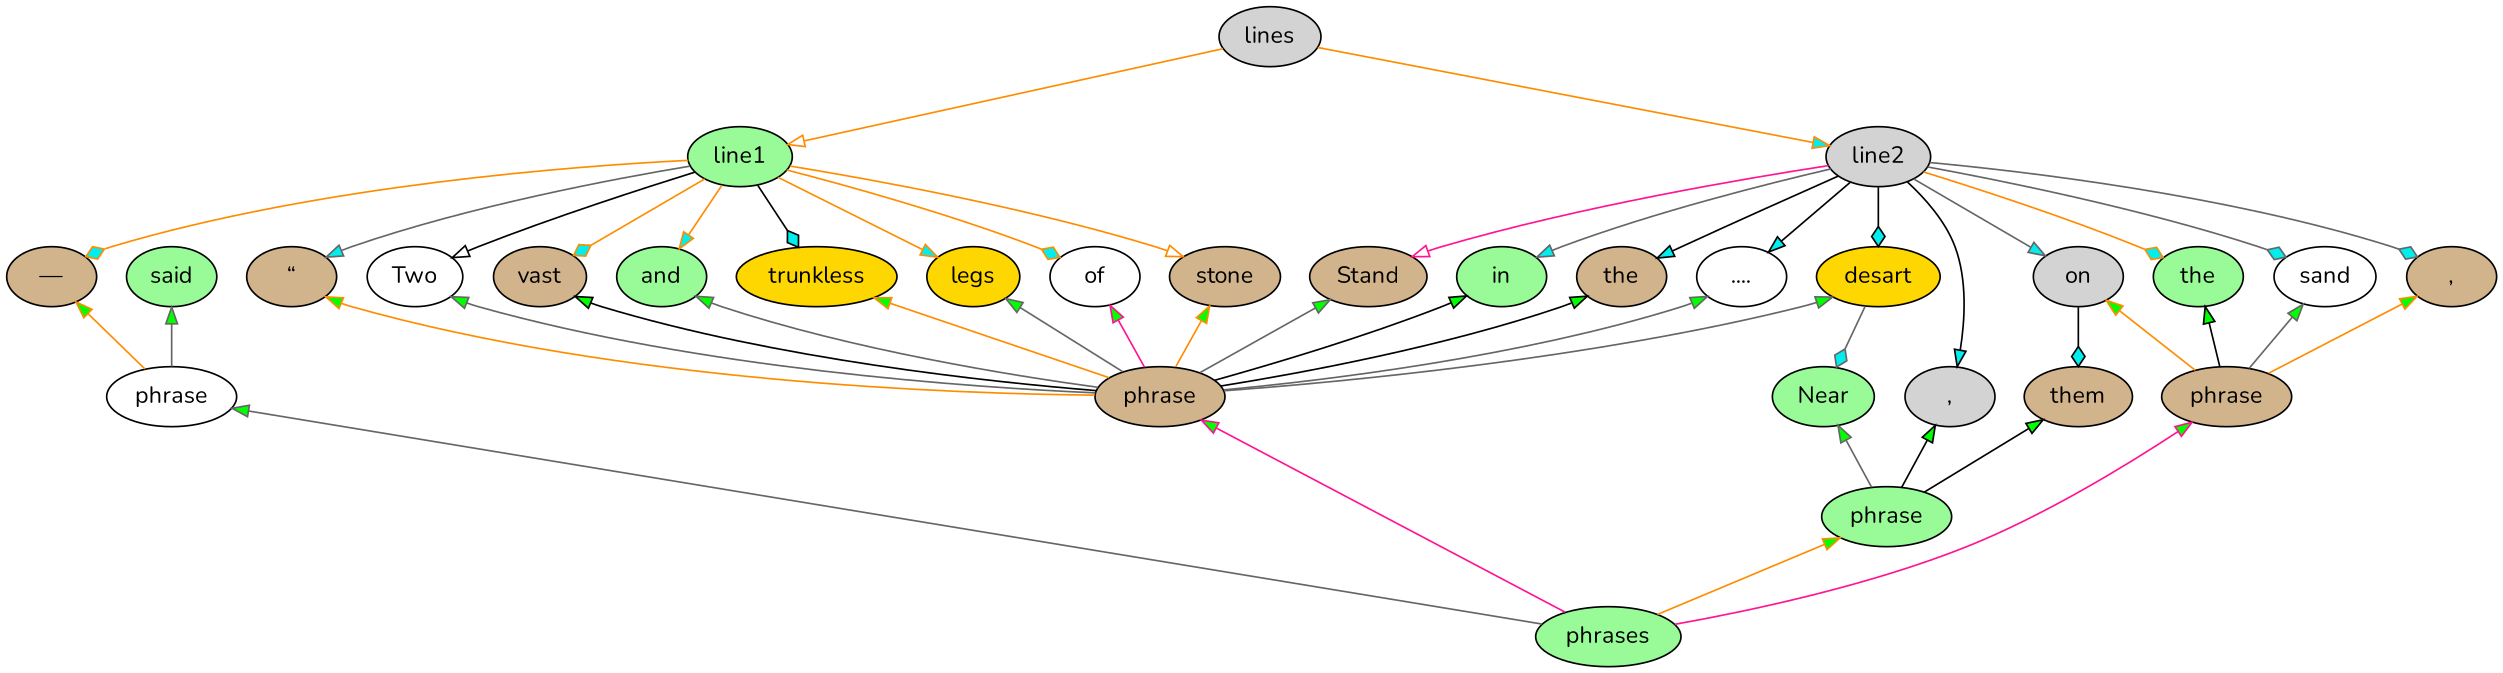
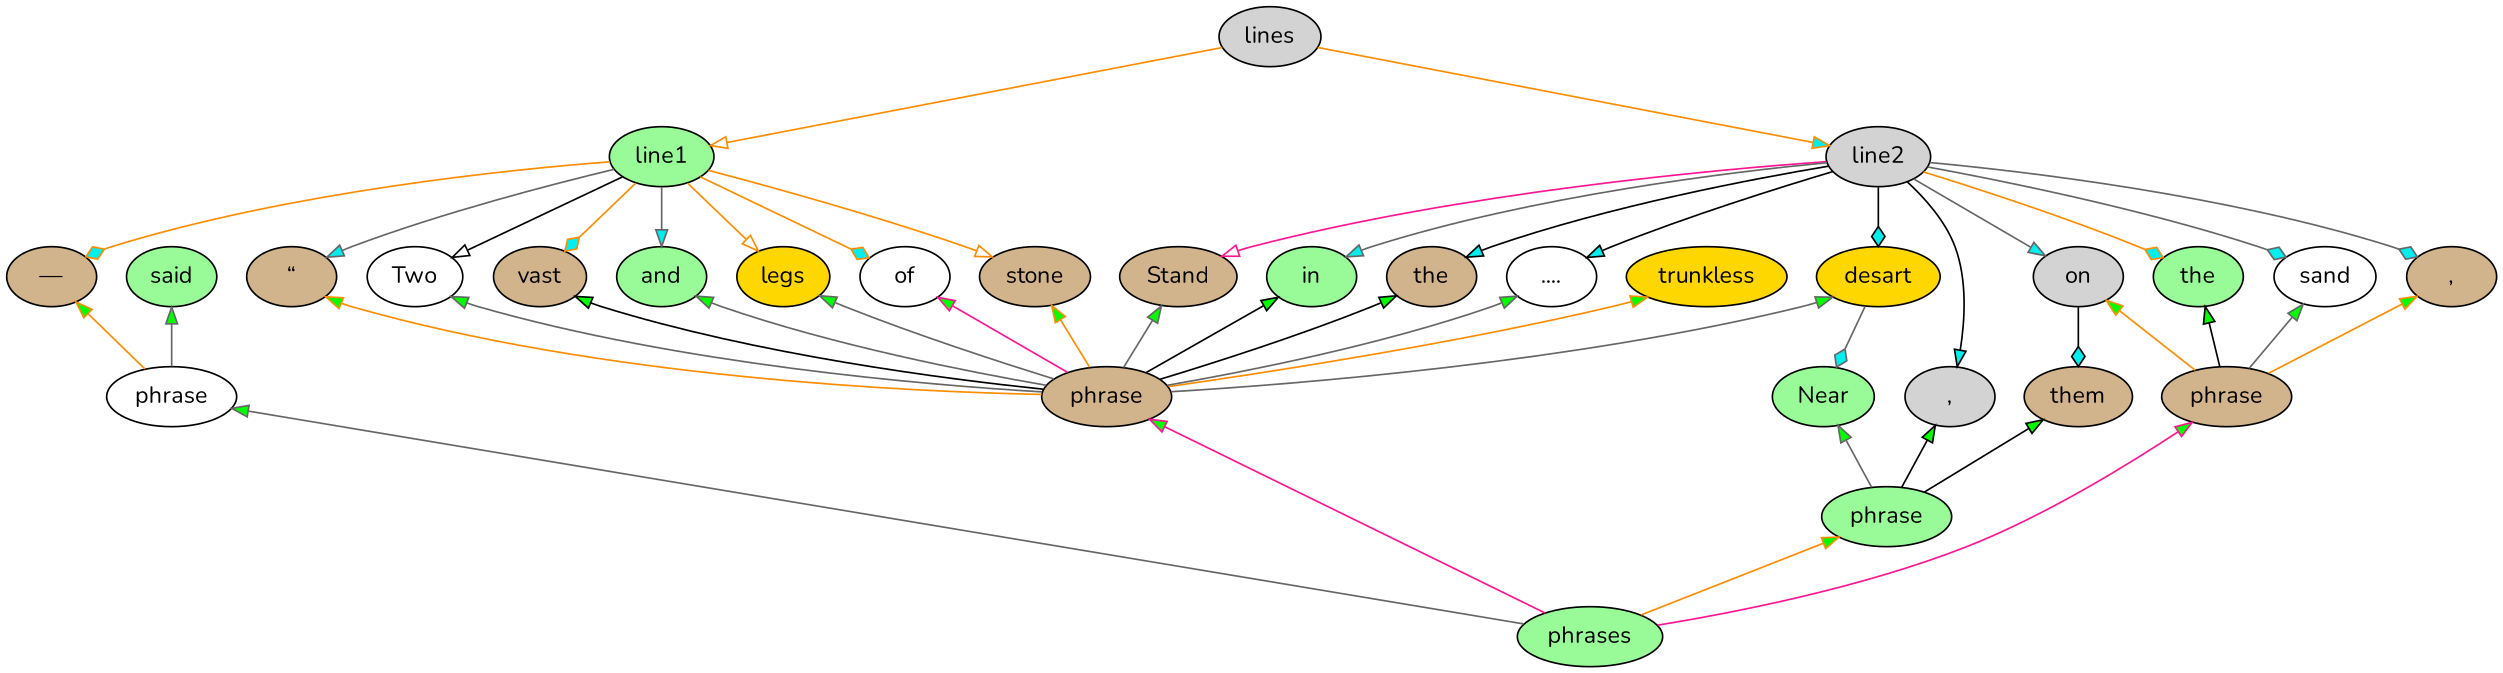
edge "line1" -> "trunkless": removed
edge "line1" -> "and": color darkorange -> gray40
edge "line1" -> "legs": arrowhead normal -> onormal
